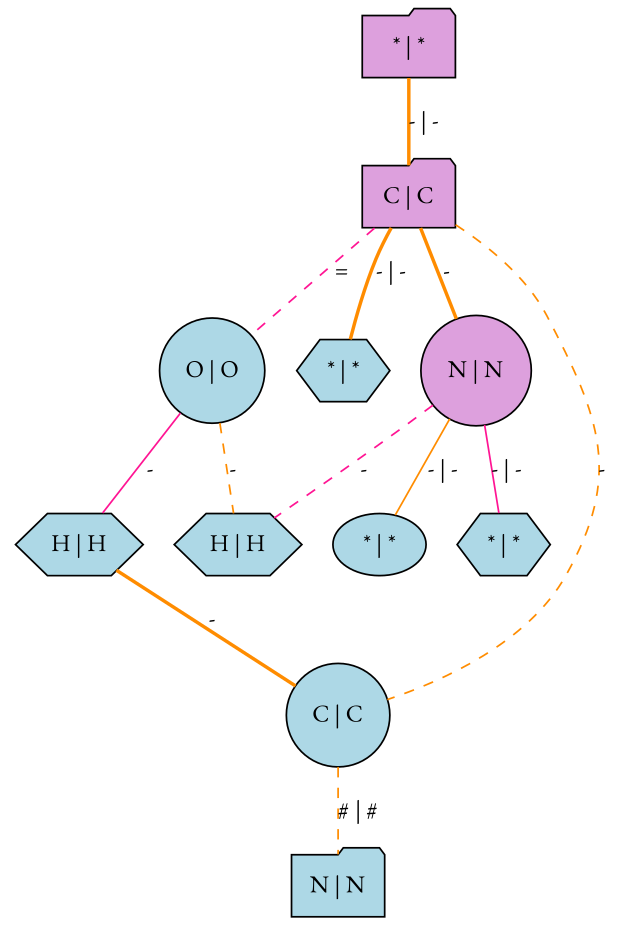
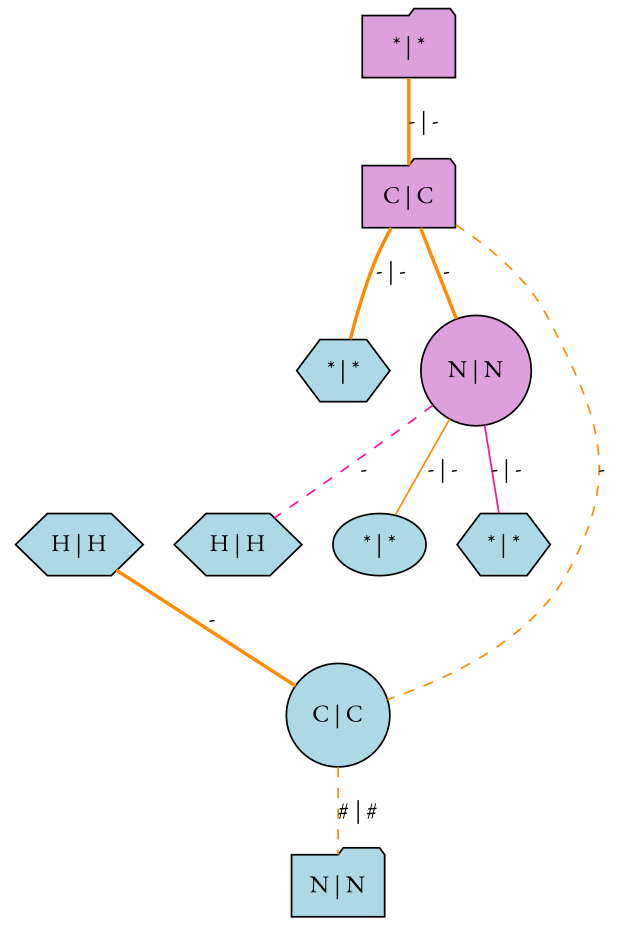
node "O | O": removed
